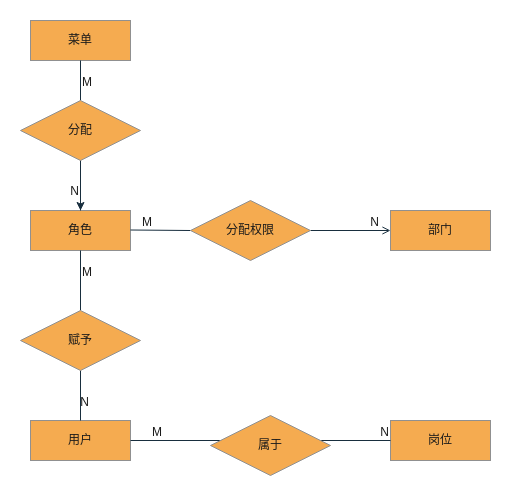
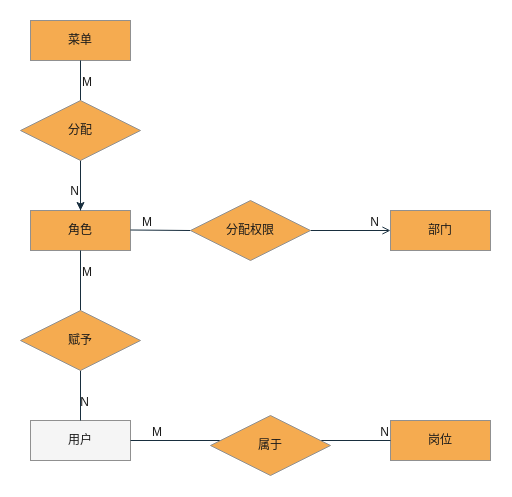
node "用户": fillcolor #f5ab50 -> #f5f5f5
